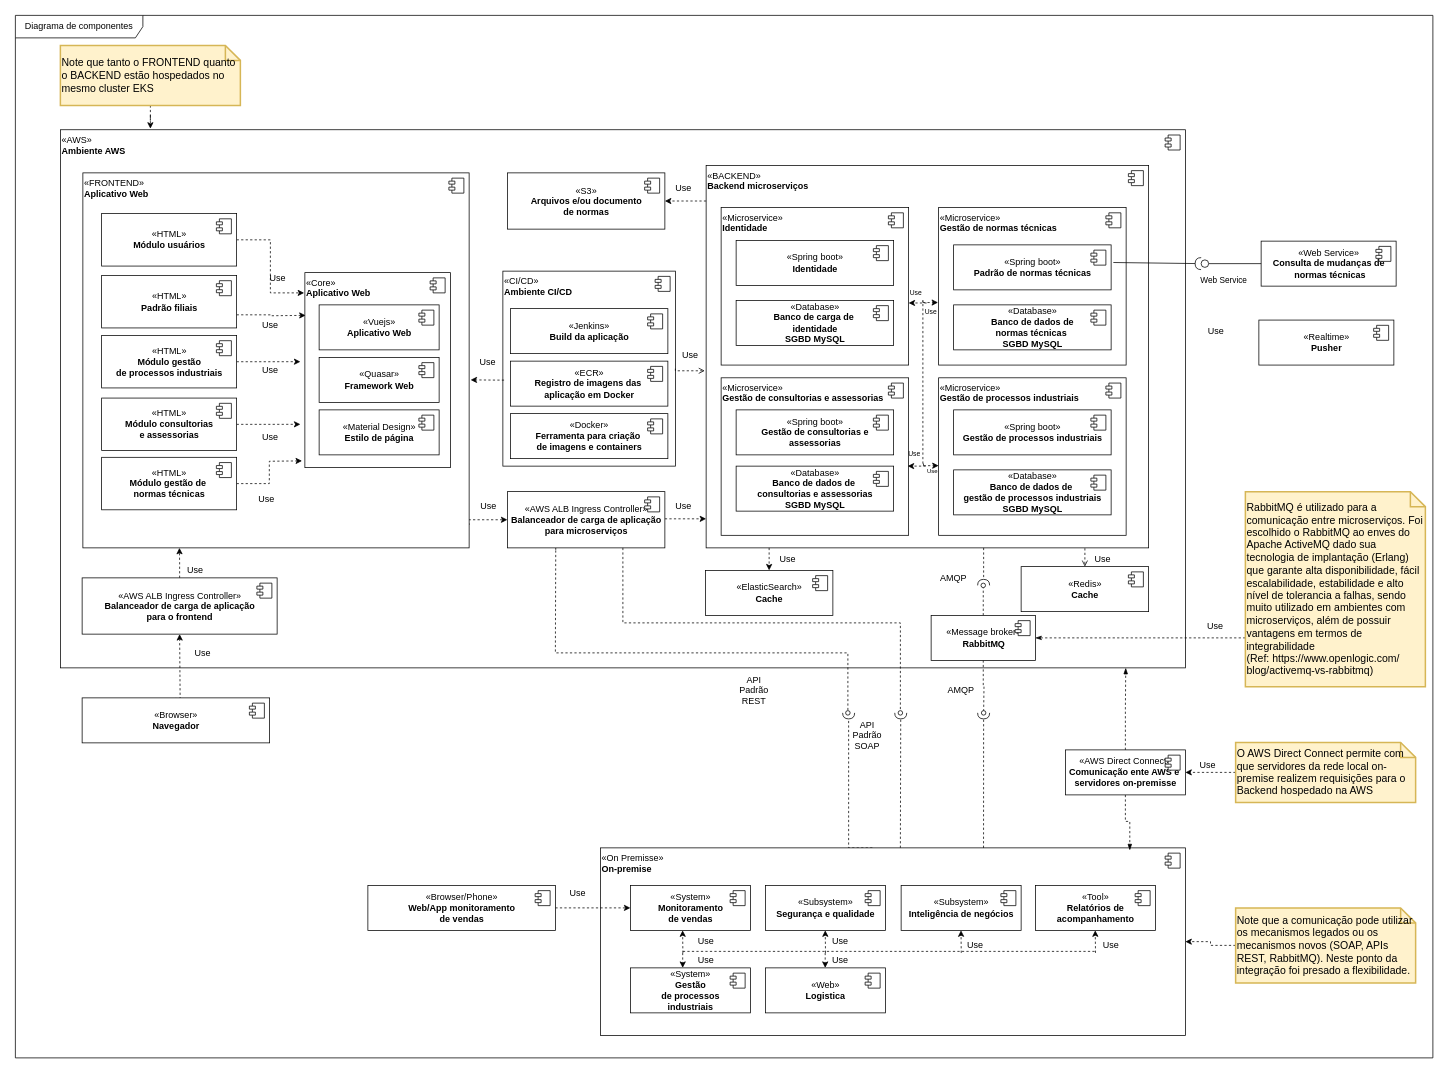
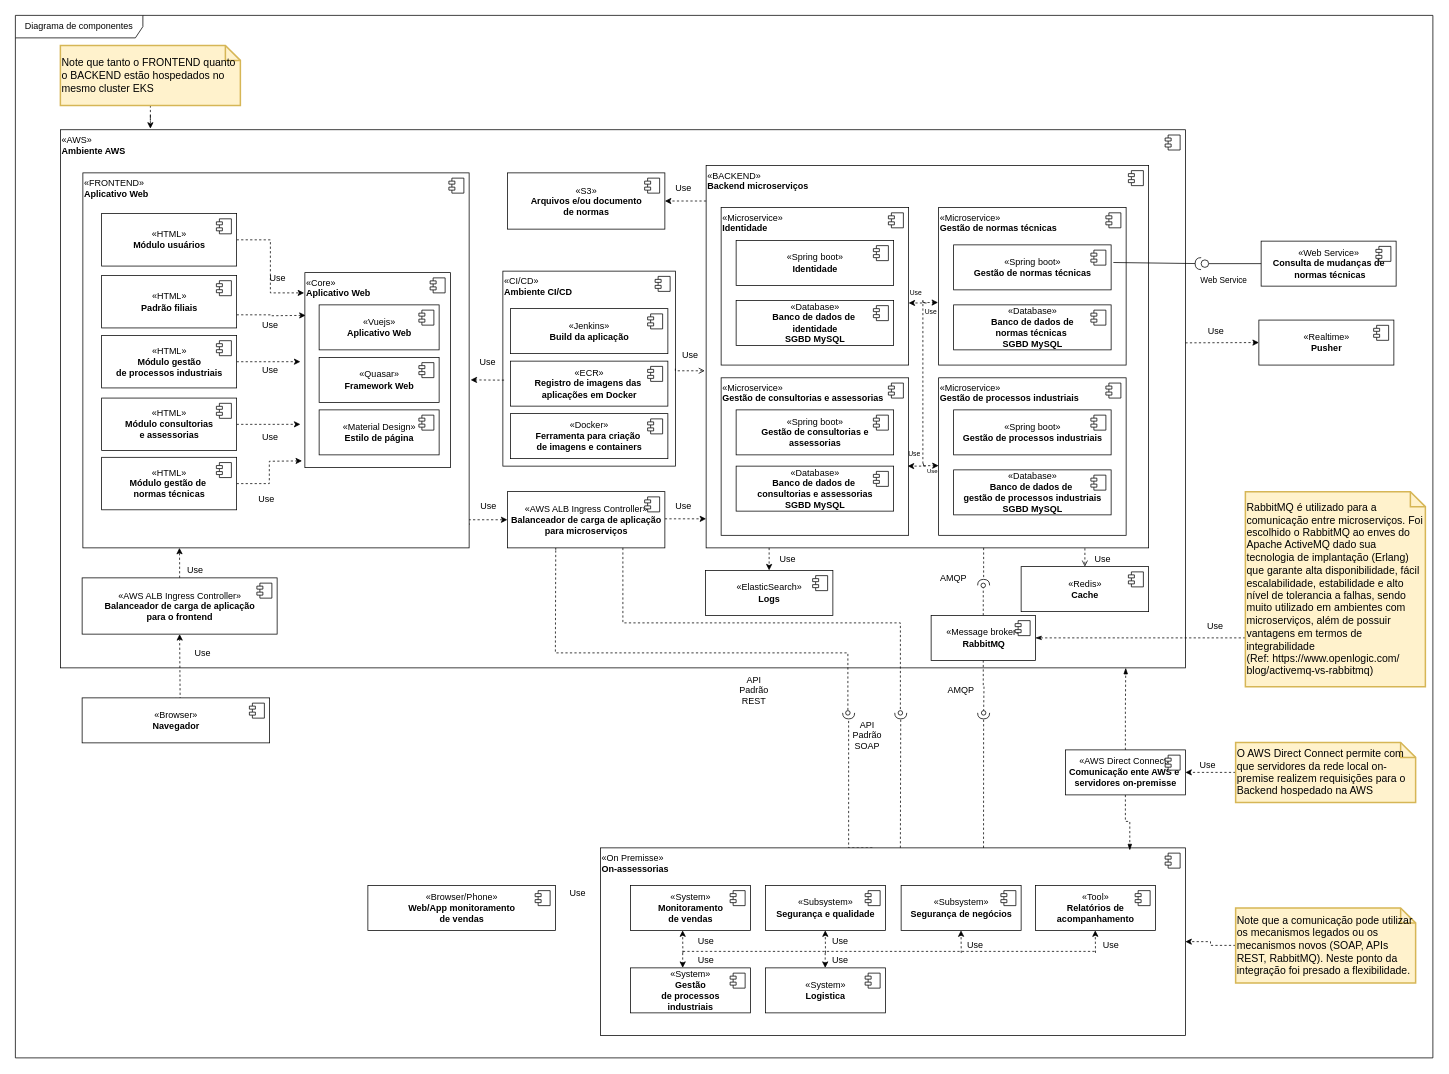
node "«Spring boot» Padrão de normas técnicas": label "«Spring boot» Padrão de normas técnicas" -> "«Spring boot» Gestão de normas técnicas"
node "«Database» Banco de carga de identidade SGBD MySQL": label "«Database» Banco de carga de identidade SGBD MySQL" -> "«Database» Banco de dados de identidade SGBD MySQL"
edge "«AWS» Ambiente AWS" -> "«Realtime» Pusher": added
node "«ECR» Registro de imagens das aplicação em Docker": label "«ECR» Registro de imagens das aplicação em Docker" -> "«ECR» Registro de imagens das aplicações em Docker"
node "«ElasticSearch» Cache": label "«ElasticSearch» Cache" -> "«ElasticSearch» Logs"
node "«On Premisse» On-premise": label "«On Premisse» On-premise" -> "«On Premisse» On-assessorias"
edge "«Browser/Phone» Web/App monitoramento de vendas" -> "«System» Monitoramento de vendas": removed
node "«Subsystem» Inteligência de negócios": label "«Subsystem» Inteligência de negócios" -> "«Subsystem» Segurança de negócios"
node "«Web» Logistica": label "«Web» Logistica" -> "«System» Logistica"
